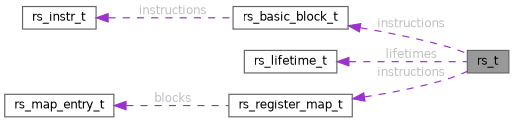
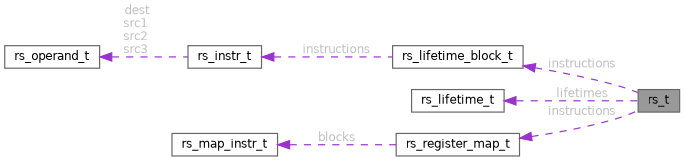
node "rs_basic_block_t": label "rs_basic_block_t" -> "rs_lifetime_block_t"
node "rs_operand_t": added
node "rs_map_entry_t": label "rs_map_entry_t" -> "rs_map_instr_t"
